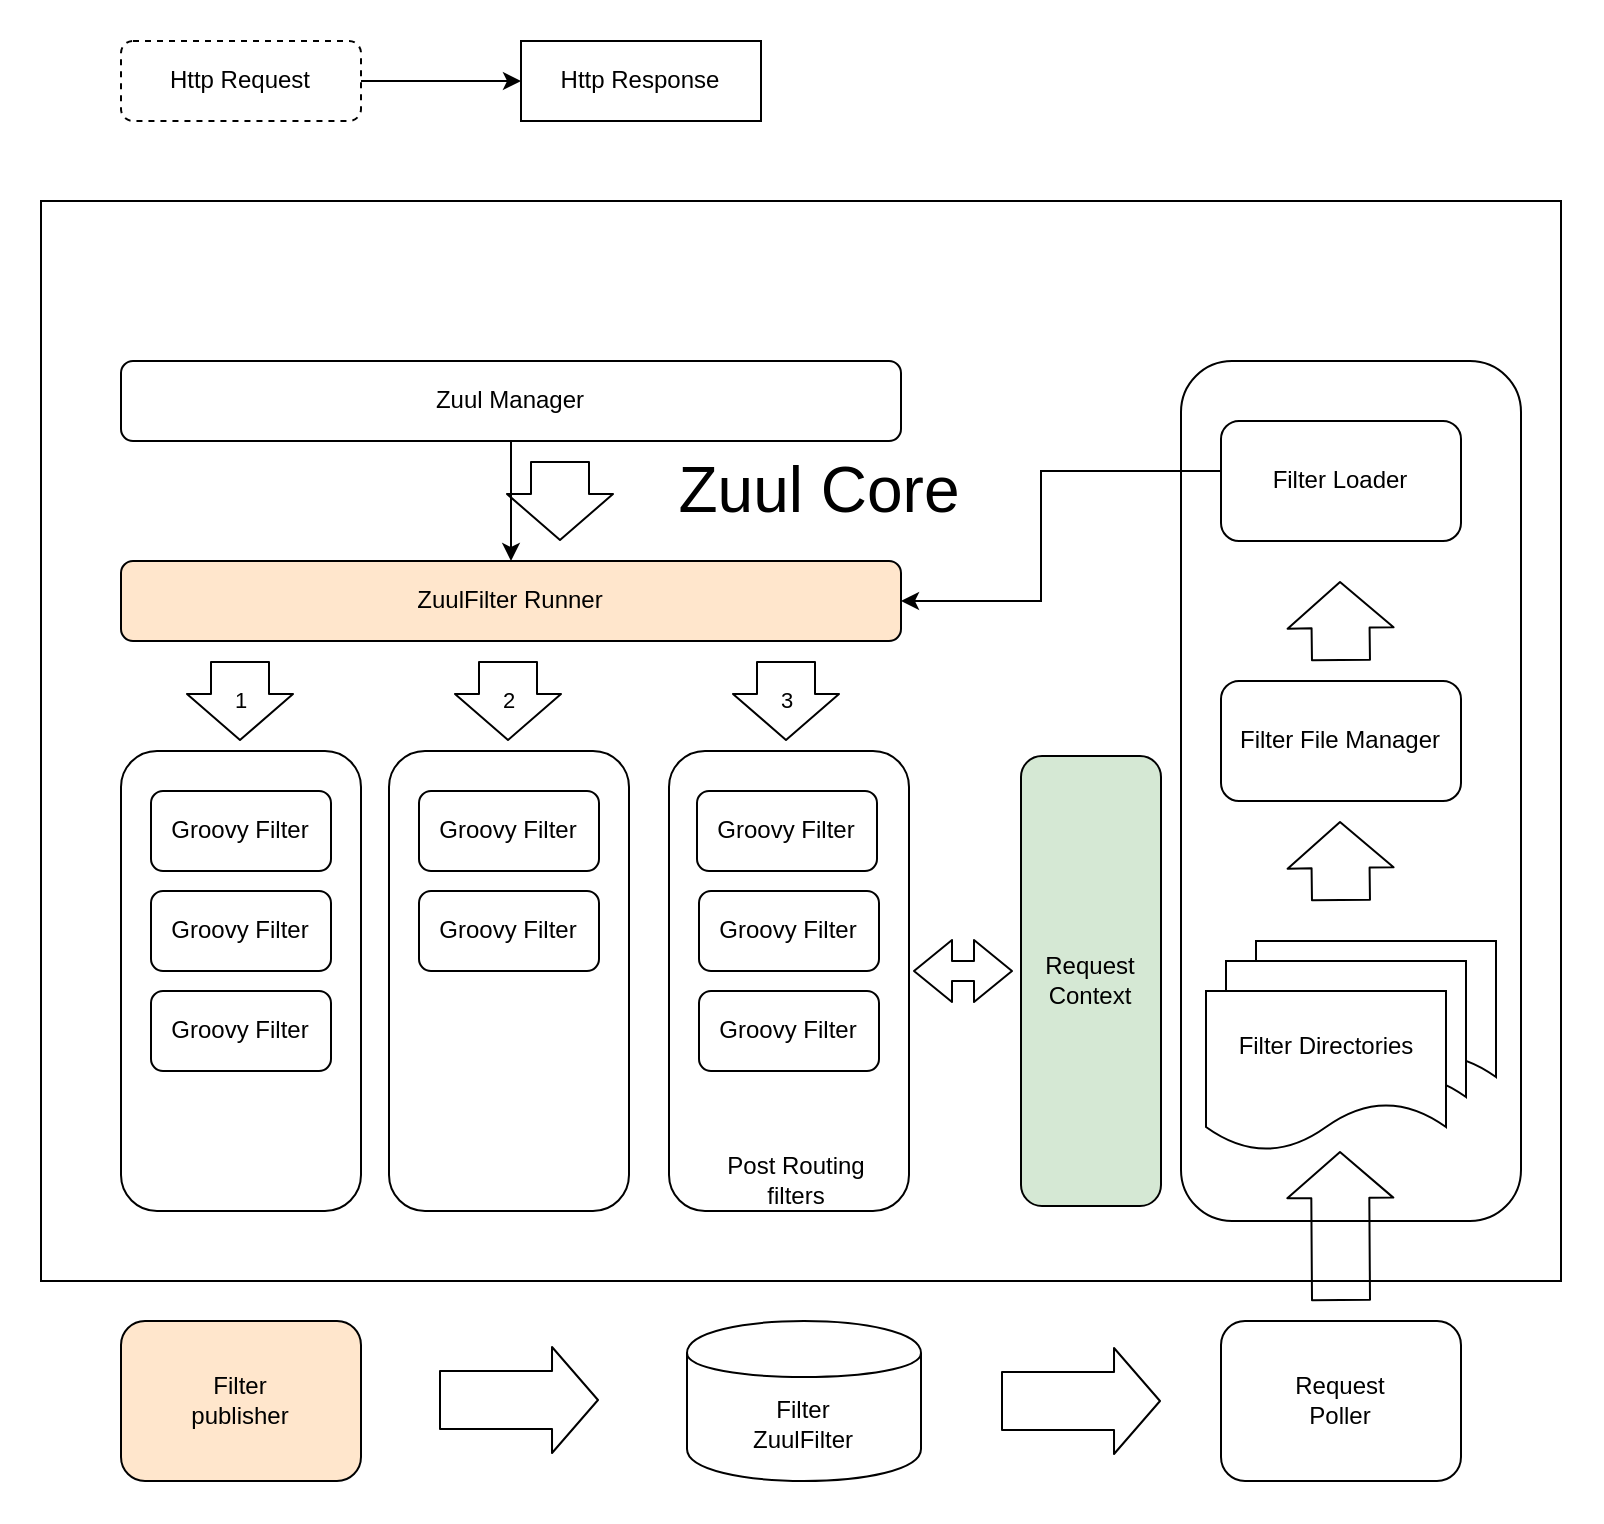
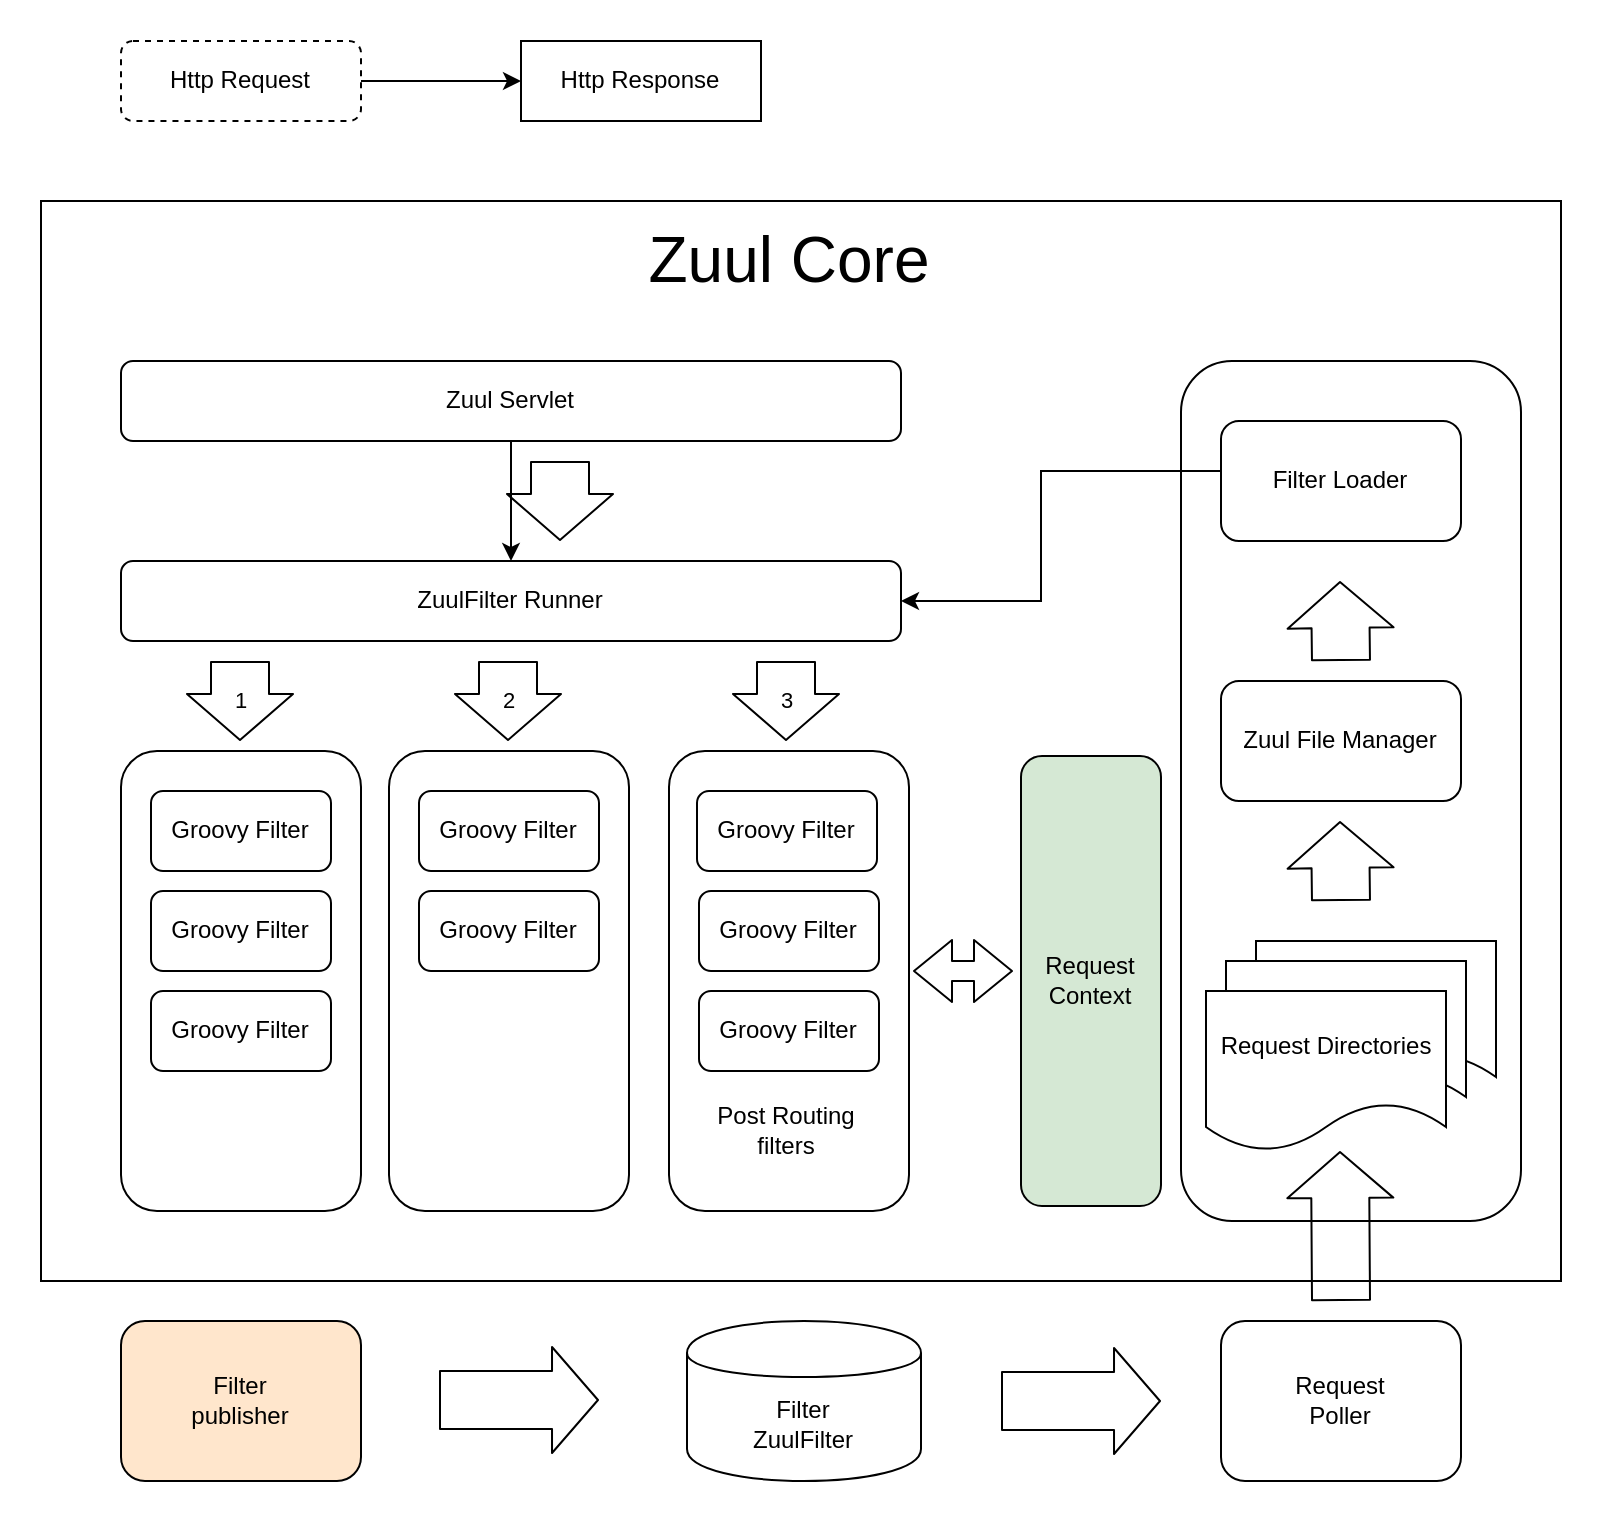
node "Zuul Manager": label "Zuul Manager" -> "Zuul Servlet"
node "Zuul Core": moved (819, 491) -> (789, 261)
node "ZuulFilter Runner": fillcolor #ffe6cc -> #ffffff
node "Filter File Manager": label "Filter File Manager" -> "Zuul File Manager"
node "Filter Directories": label "Filter Directories" -> "Request Directories"
node "Post Routing filters": moved (797, 1181) -> (787, 1131)
